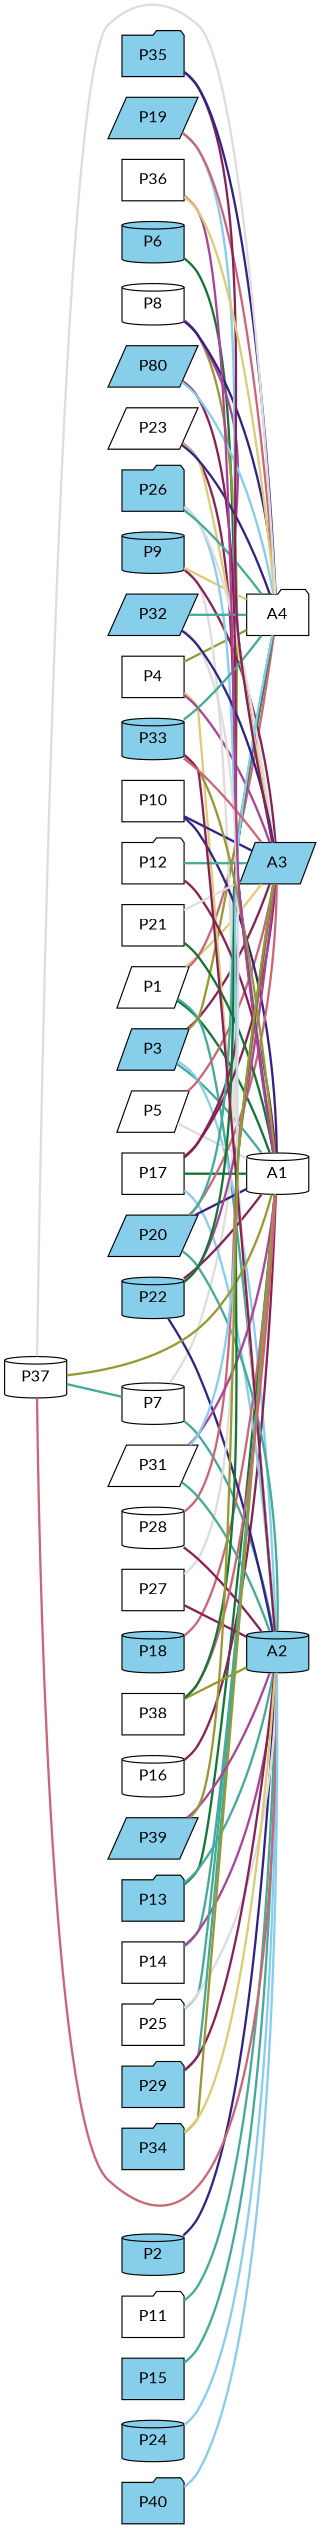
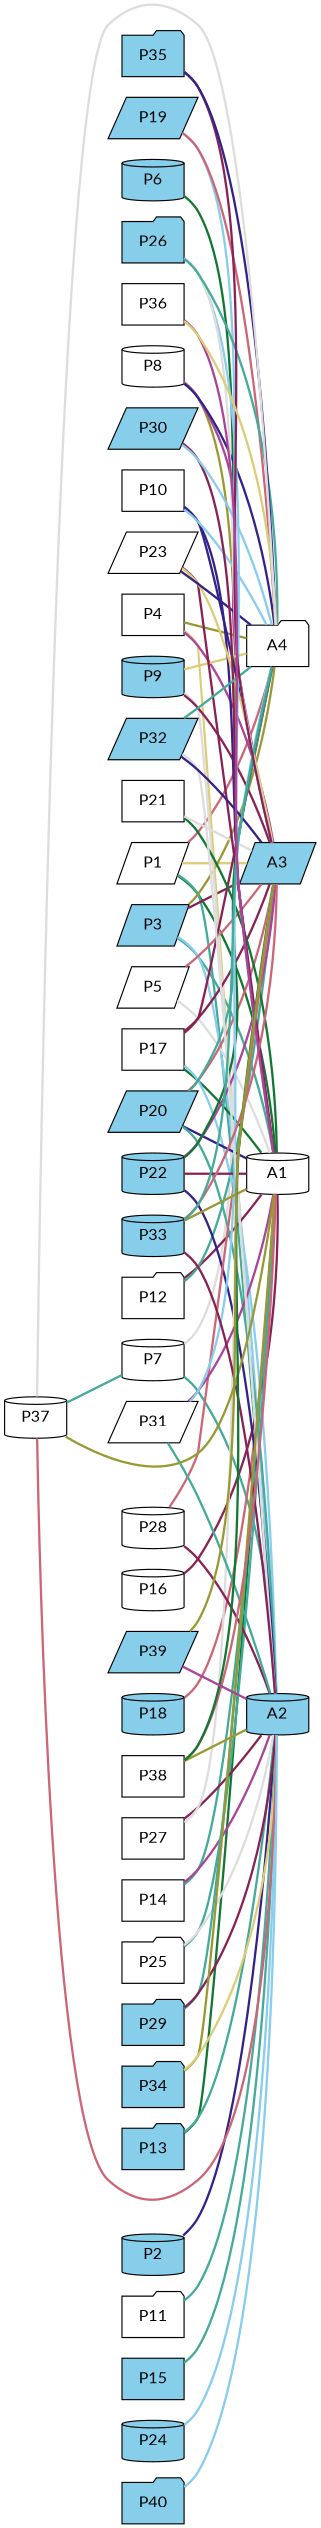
node "P80": label "P80" -> "P30"
edge "P10" -- "A4": added
